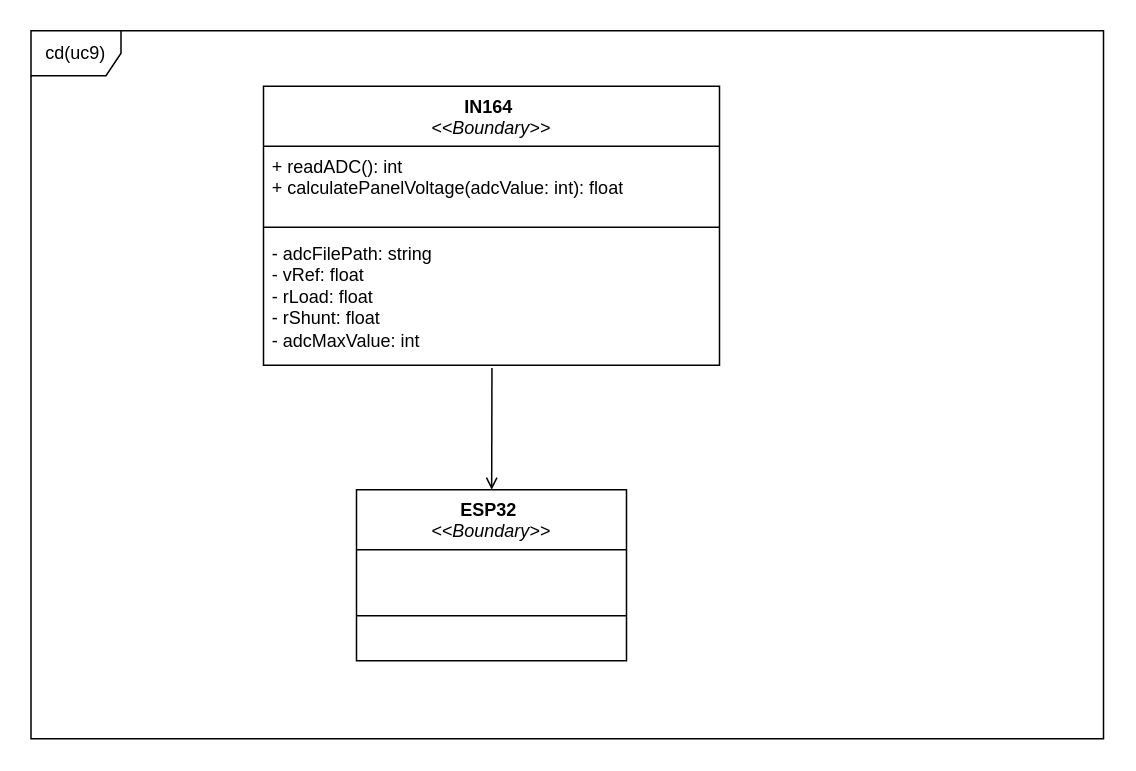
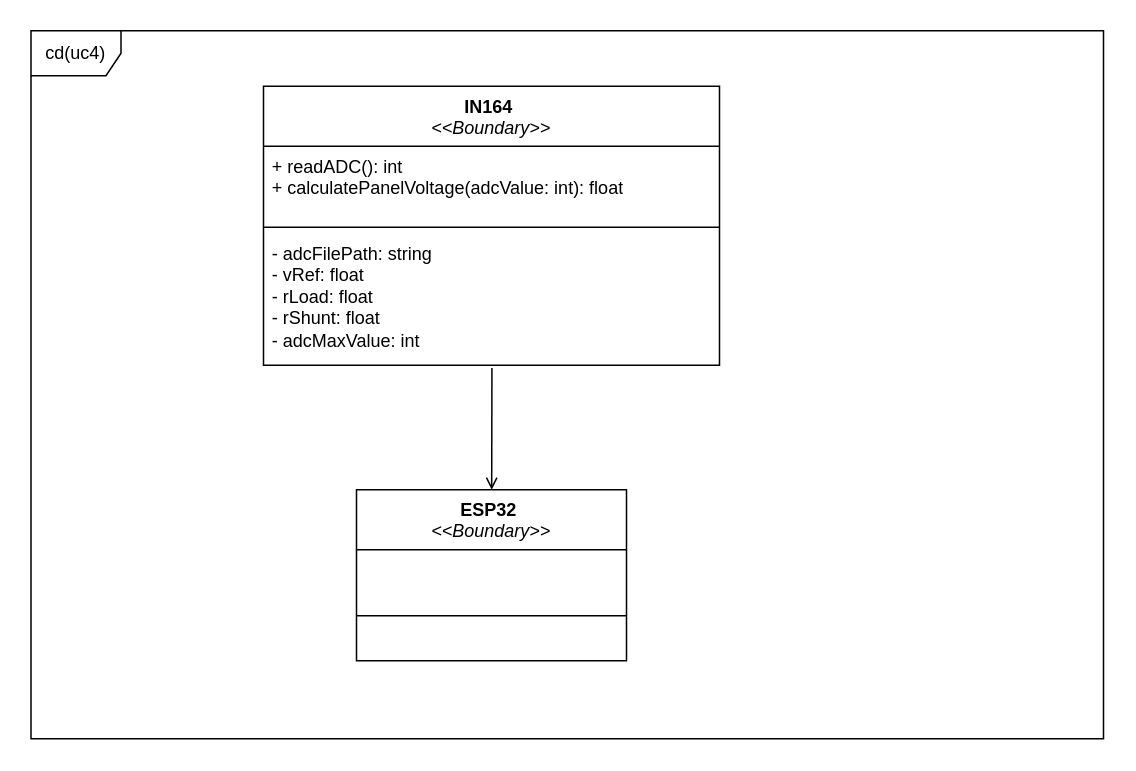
node "cd(uc9)": label "cd(uc9)" -> "cd(uc4)"
